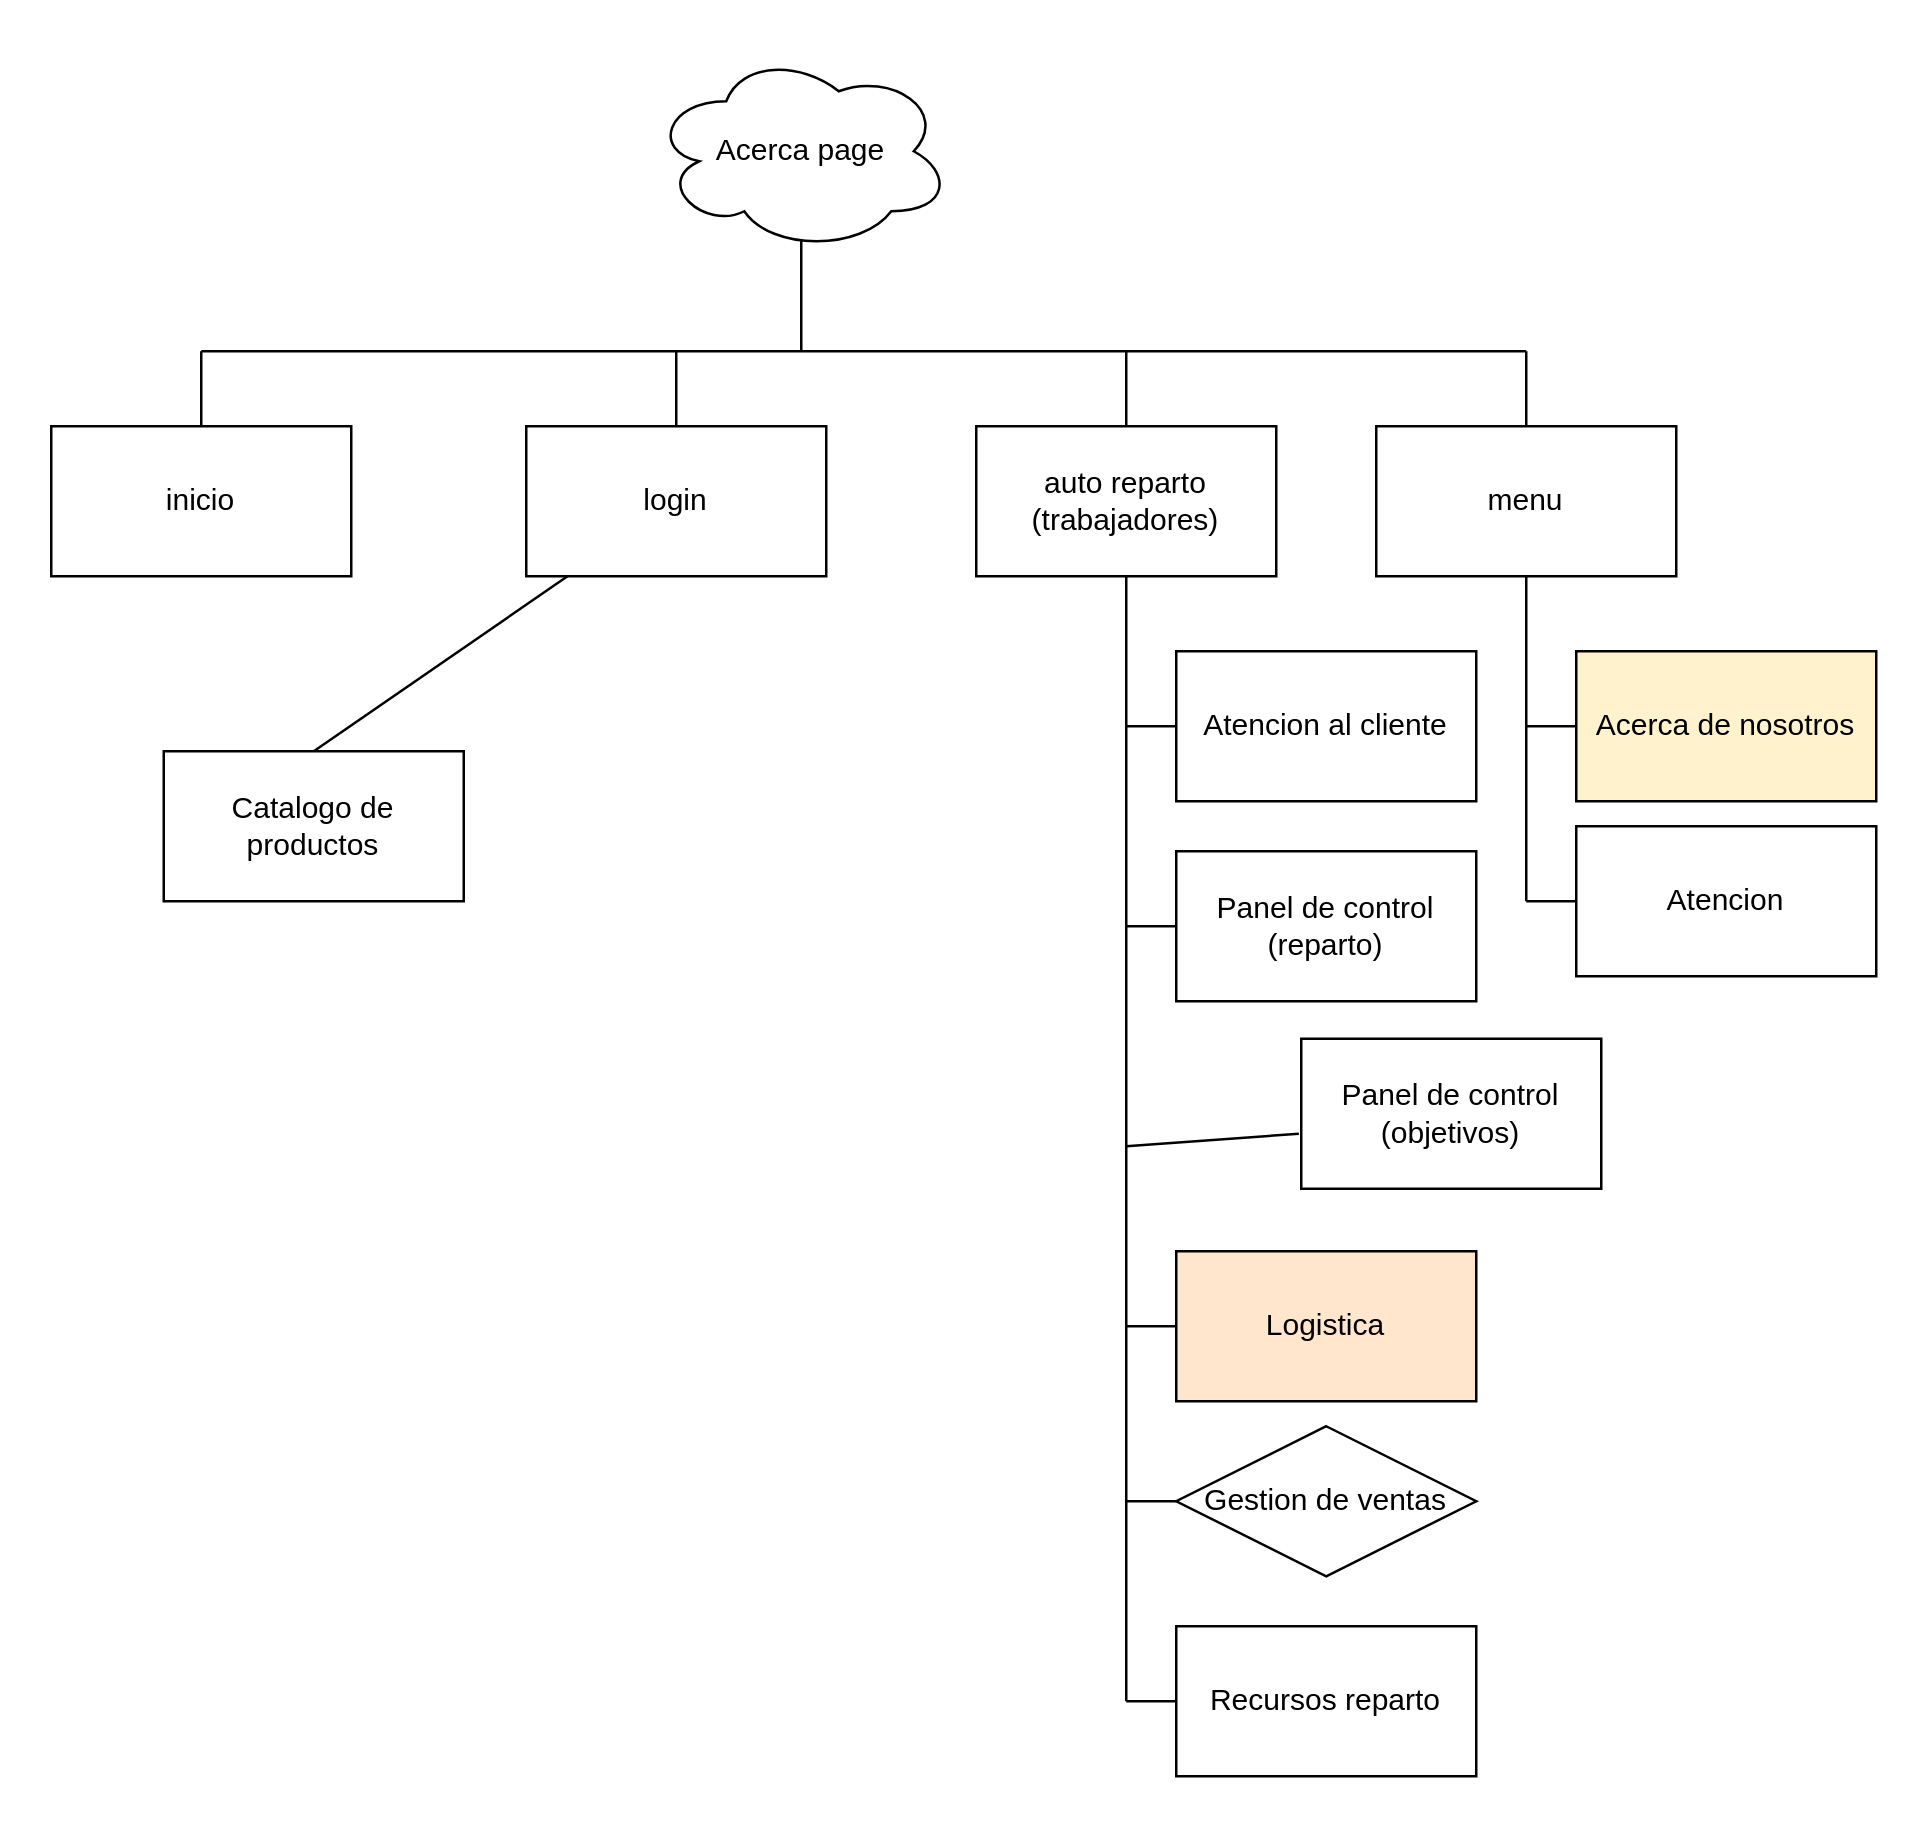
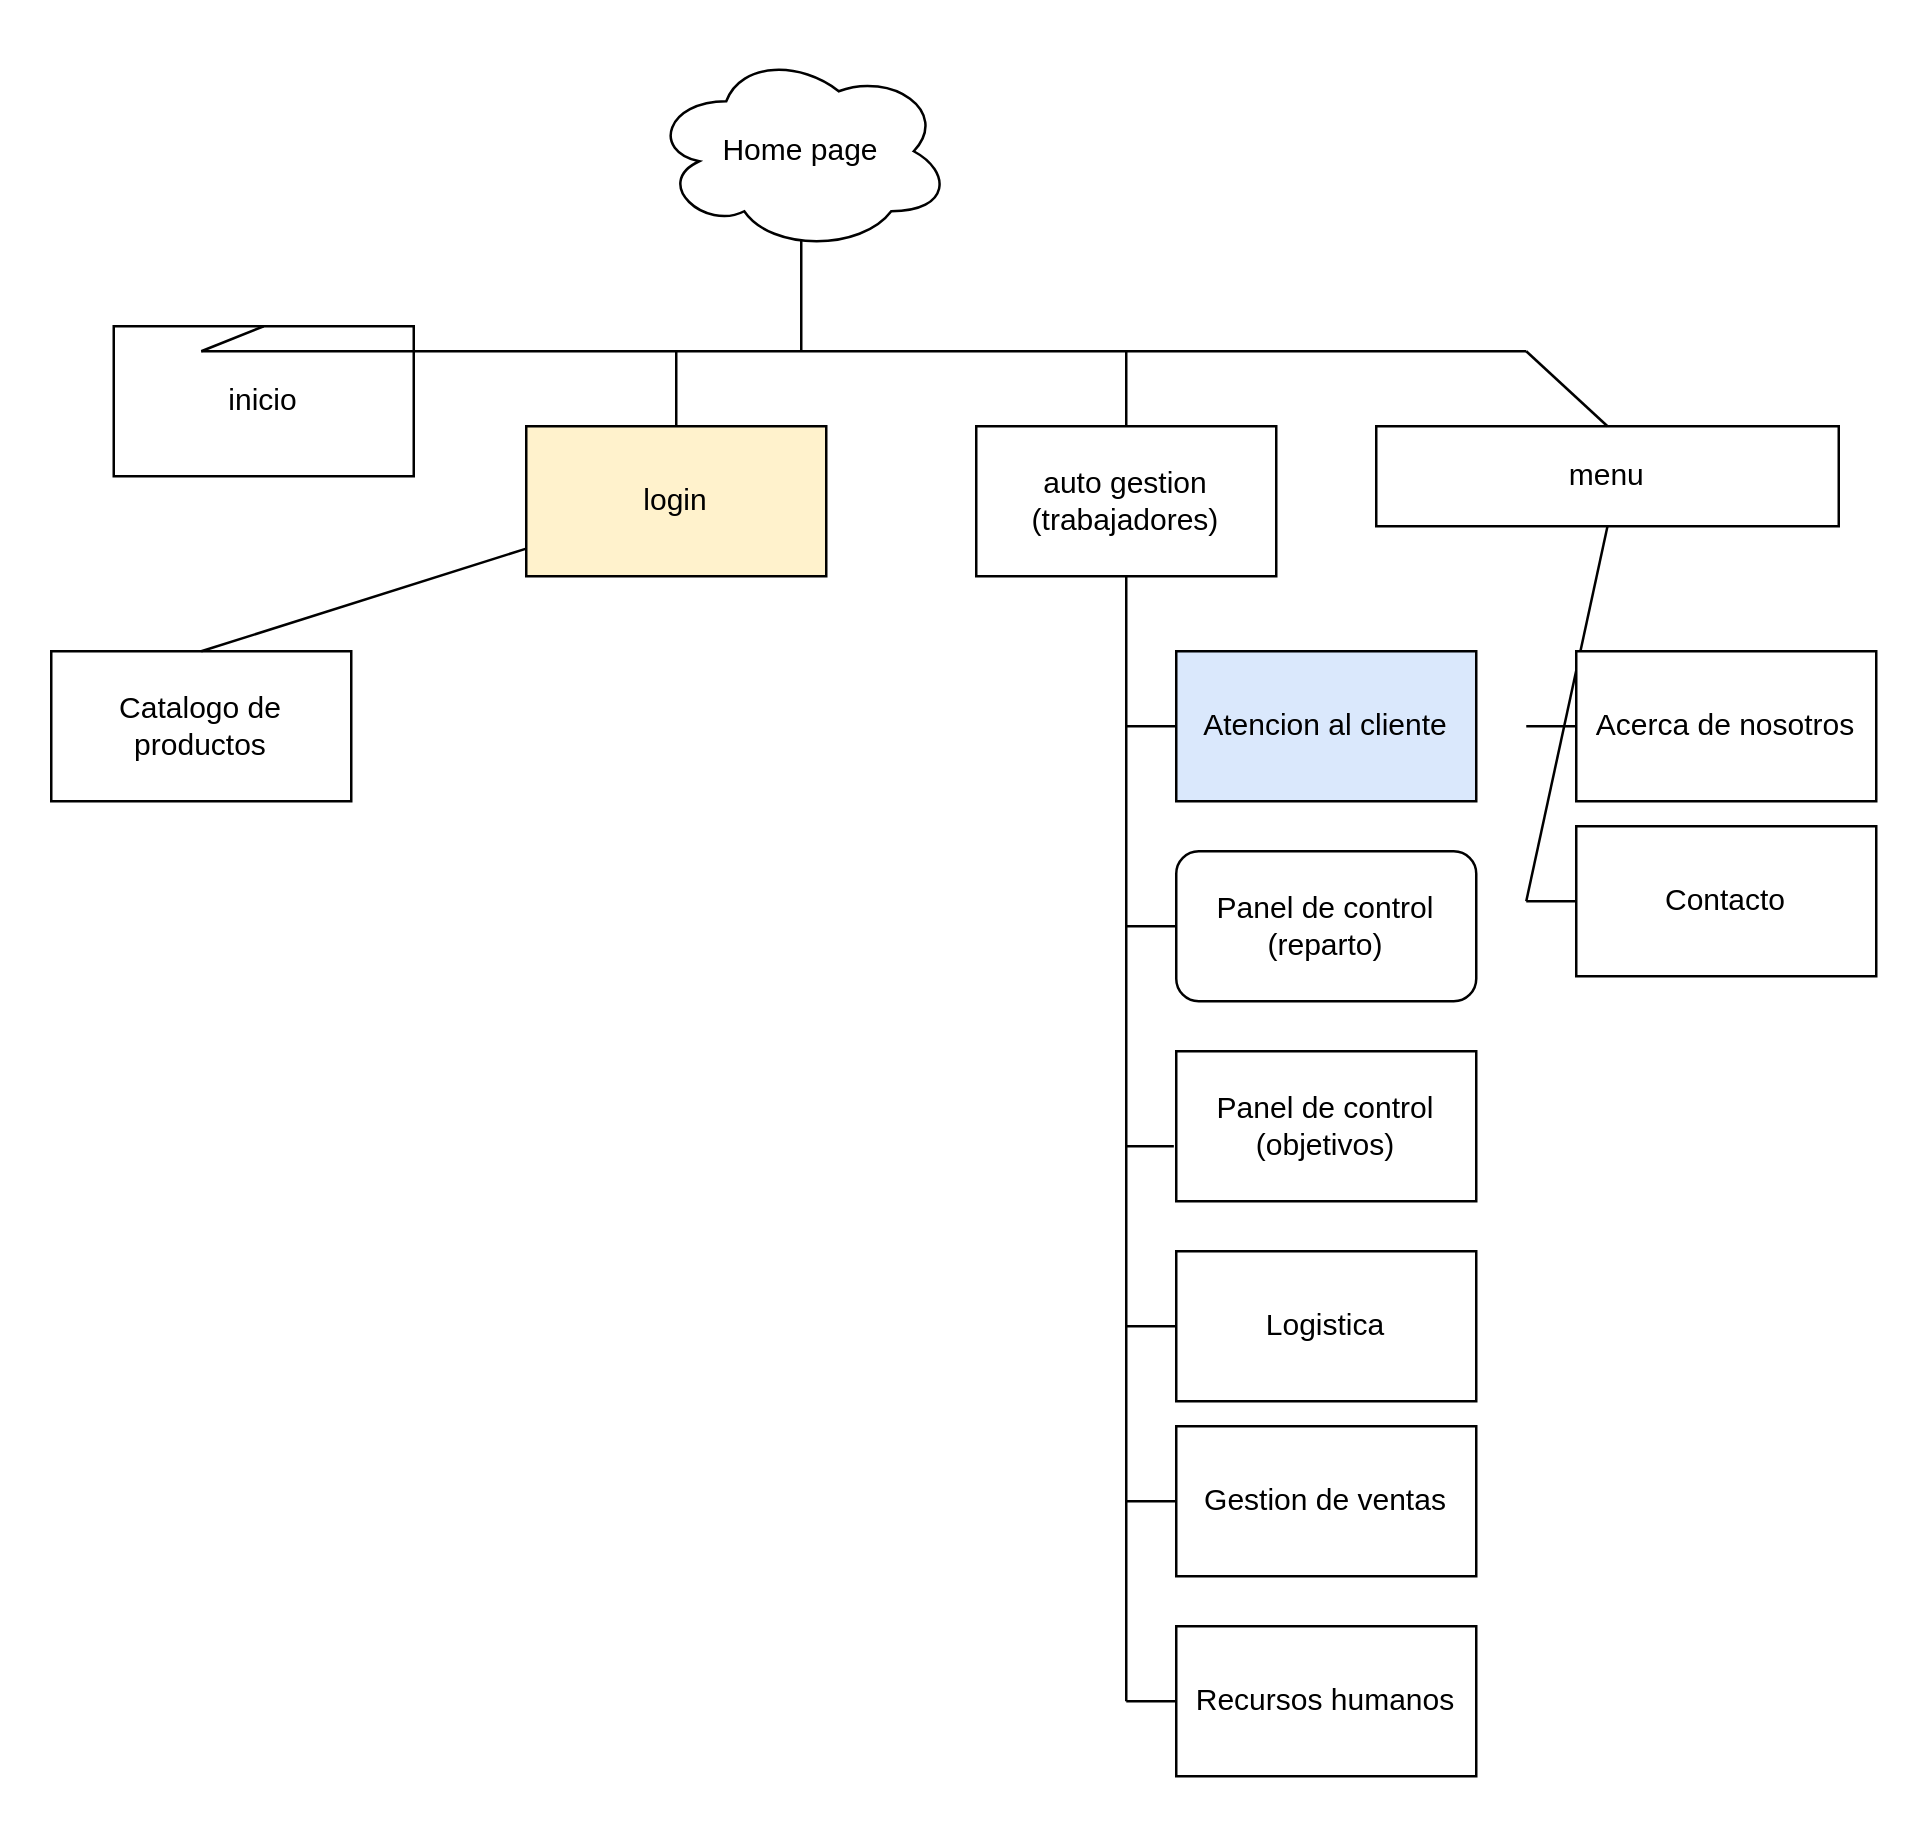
node "Acerca page": label "Acerca page" -> "Home page"
node "inicio": moved (201, 501) -> (264, 401)
node "login": fillcolor #ffffff -> #fff2cc
node "auto reparto (trabajadores)": label "auto reparto (trabajadores)" -> "auto gestion (trabajadores)"
node "menu": size 300x150 -> 463x100
node "Atencion al cliente": fillcolor #ffffff -> #dae8fc
node "Acerca de nosotros": fillcolor #fff2cc -> #ffffff
node "Catalogo de productos": moved (314, 826) -> (201, 726)
node "Atencion": label "Atencion" -> "Contacto"
node "Panel de control (reparto)": shape rectangle -> rounded rectangle
node "Panel de control (objetivos)": moved (1451, 1114) -> (1326, 1126)
node "Logistica": fillcolor #ffe6cc -> #ffffff
node "Gestion de ventas": shape diamond -> rectangle
node "Recursos reparto": label "Recursos reparto" -> "Recursos humanos"
